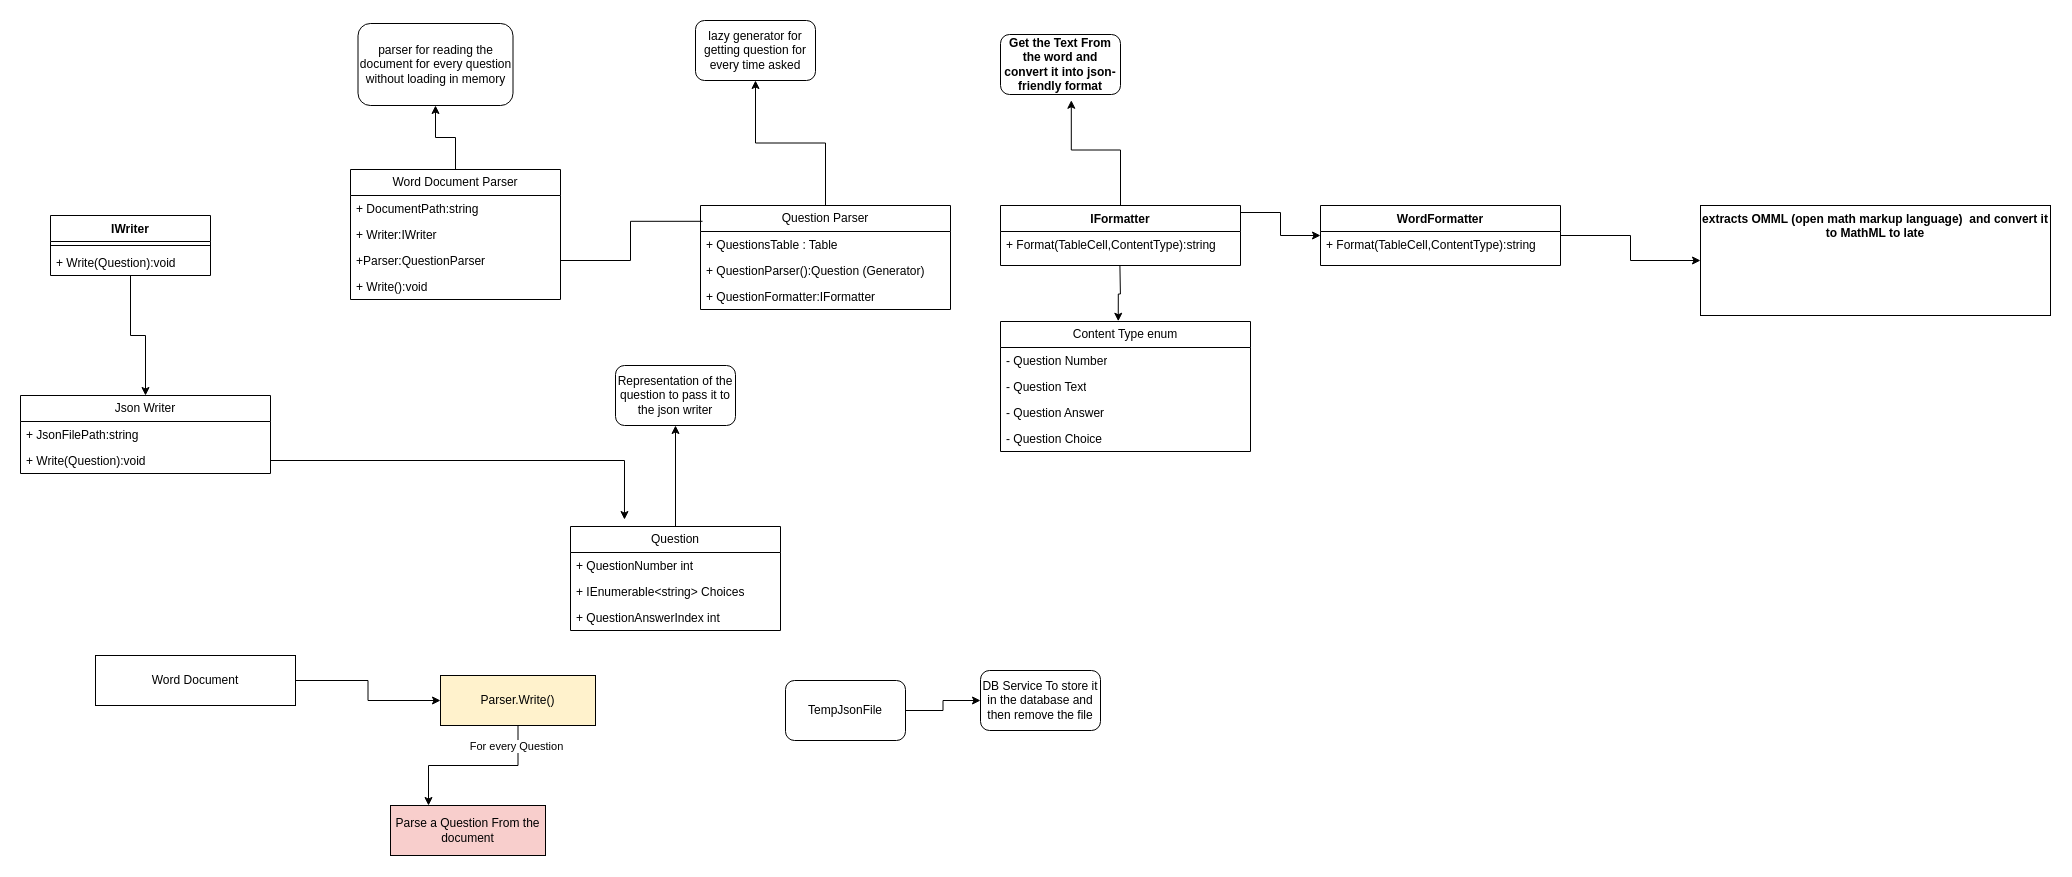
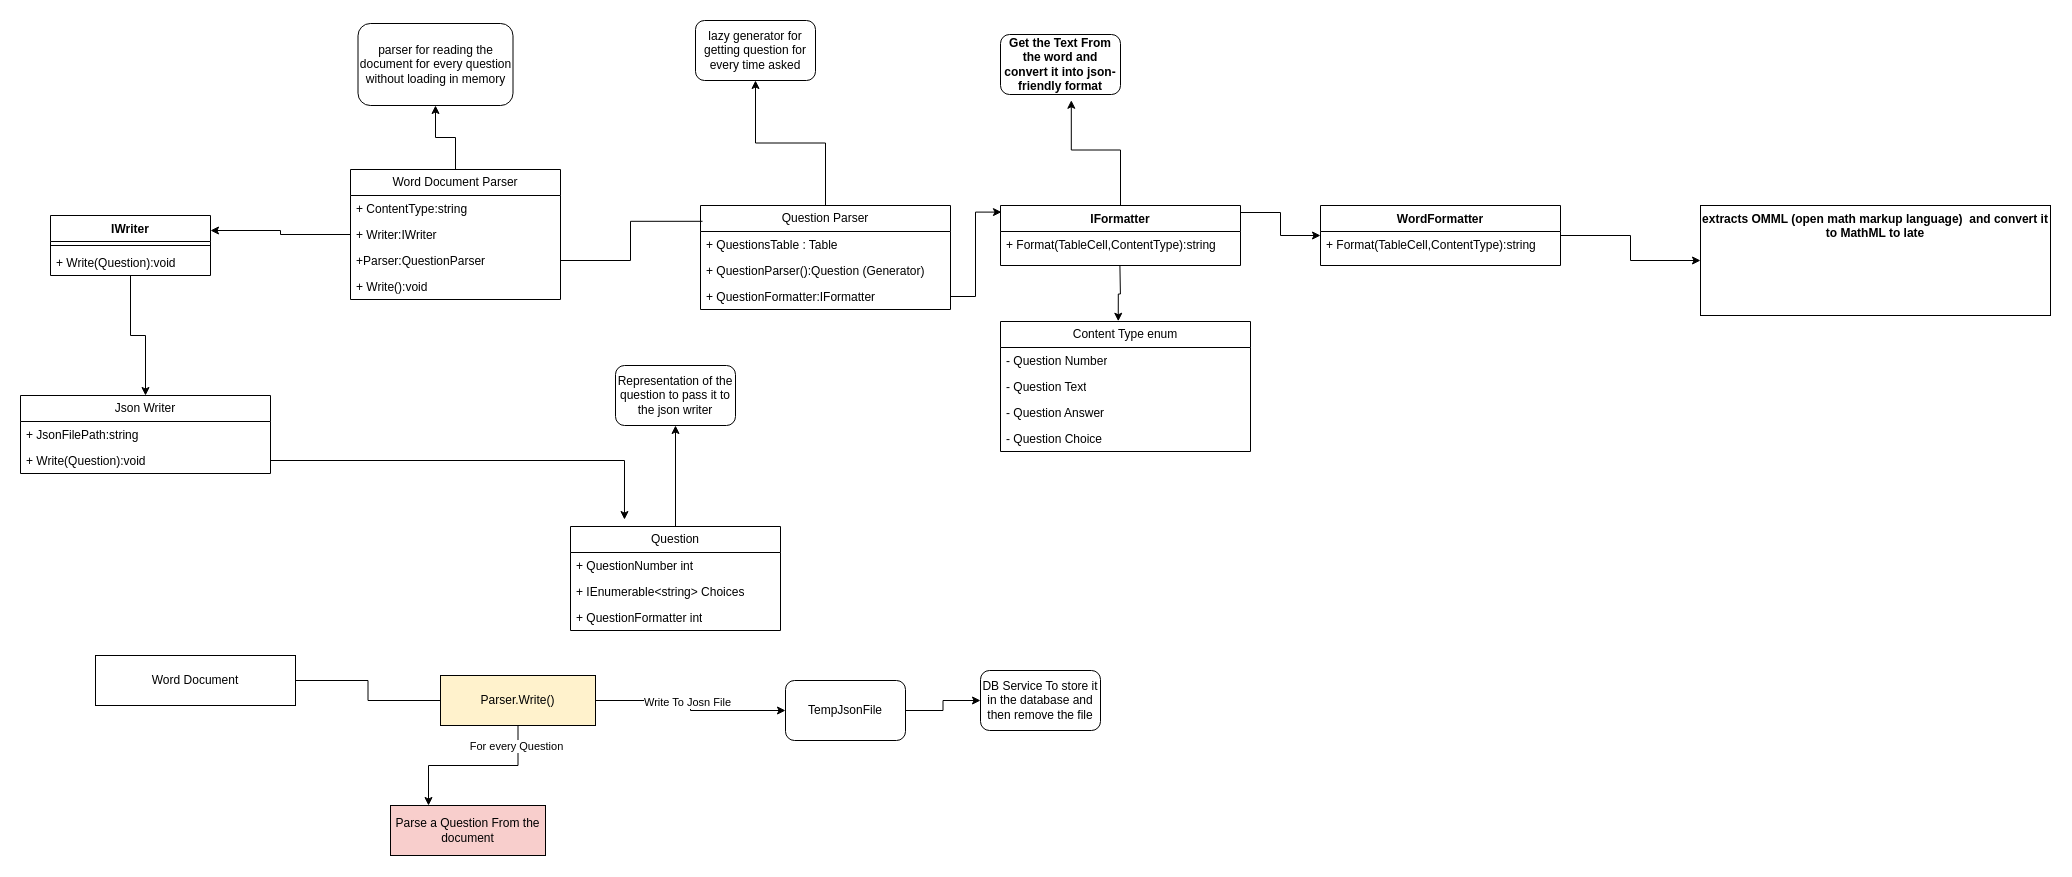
node "+ DocumentPath:string": label "+ DocumentPath:string" -> "+ ContentType:string"
edge "+ Writer:IWriter" -> "IWriter": added
edge "+ QuestionFormatter:IFormatter" -> "IFormatter": added
node "+ QuestionAnswerIndex int": label "+ QuestionAnswerIndex int" -> "+ QuestionFormatter int"
edge "Word Document" -> "Parser.Write()": arrowhead classic -> none
edge "Parser.Write()" -> "TempJsonFile": added, label "Write To Josn File"
